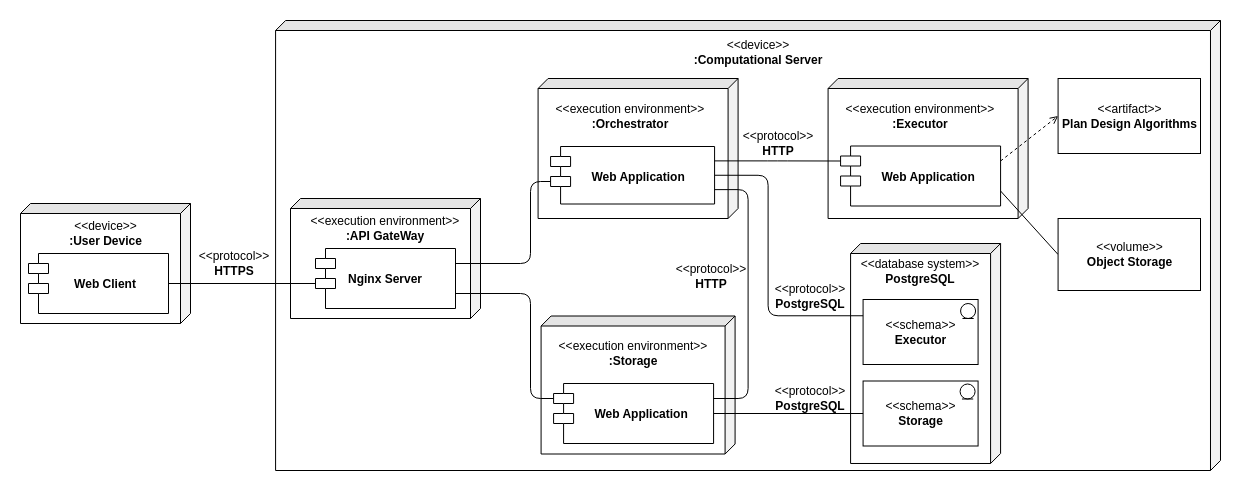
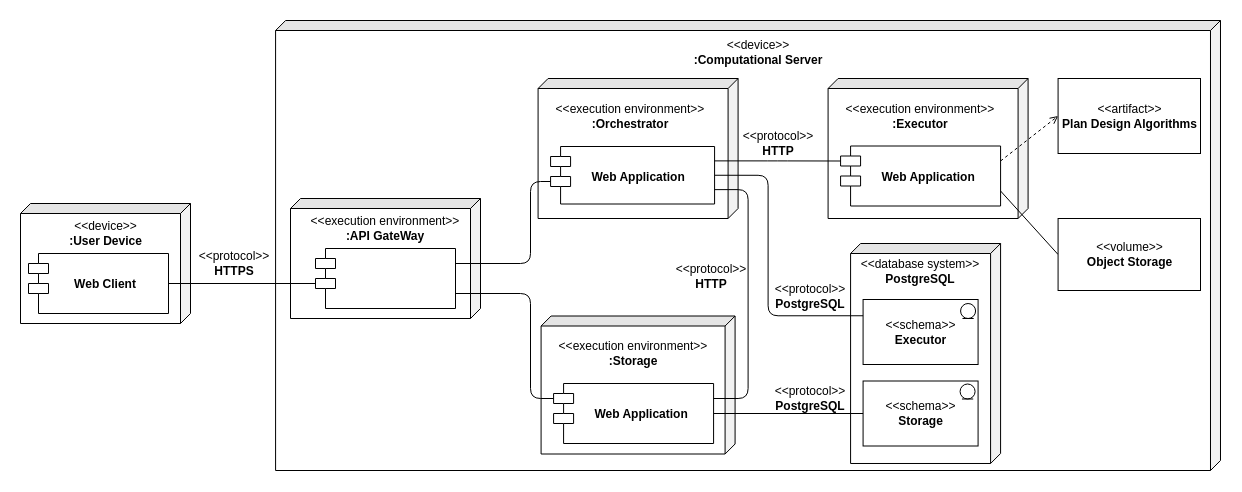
node "Nginx Server": removed
